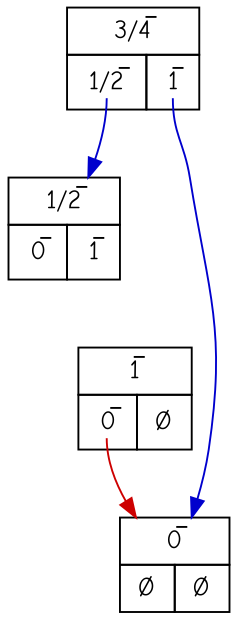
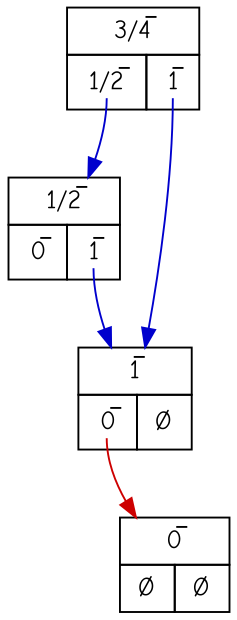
edge "3/4̅" -> "0̅": now "3/4̅" -> "1̅"
edge "1/2̅" -> "1̅": added
